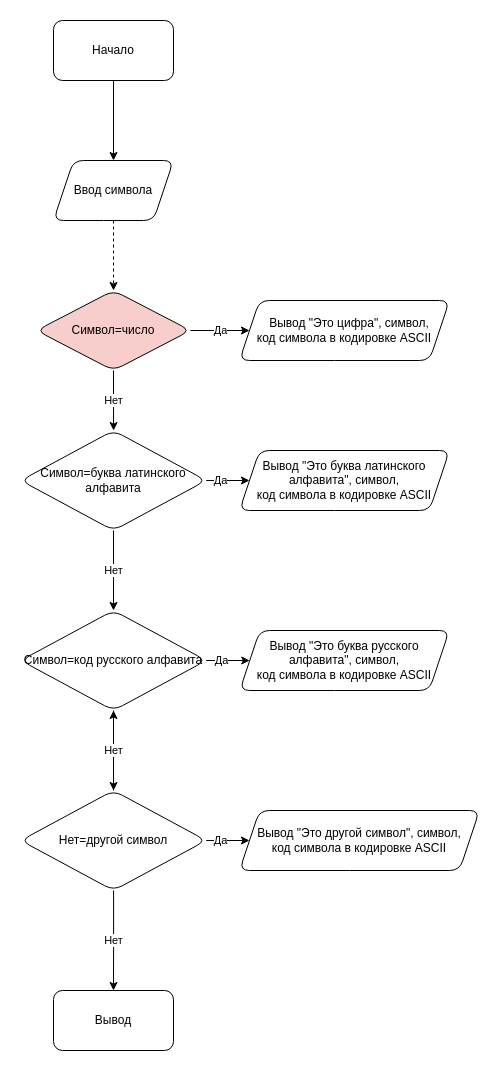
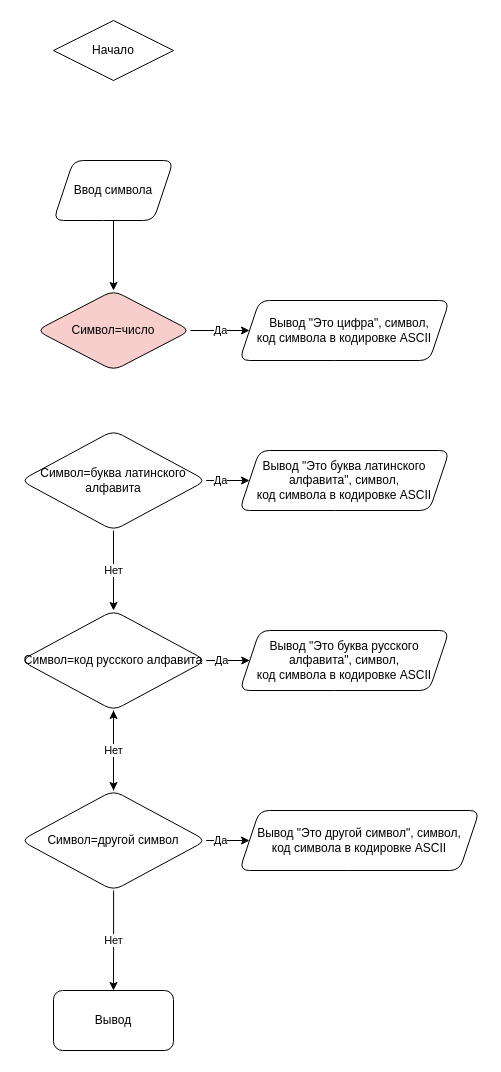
node "Начало": shape rounded rectangle -> diamond
edge "Начало" -> "Ввод символа": removed
edge "Ввод символа" -> "Символ=число": style dashed -> solid
edge "Символ=число" -> "Символ=буква латинского алфавита": removed, label "Нет"
node "Нет=другой символ": label "Нет=другой символ" -> "Символ=другой символ"
